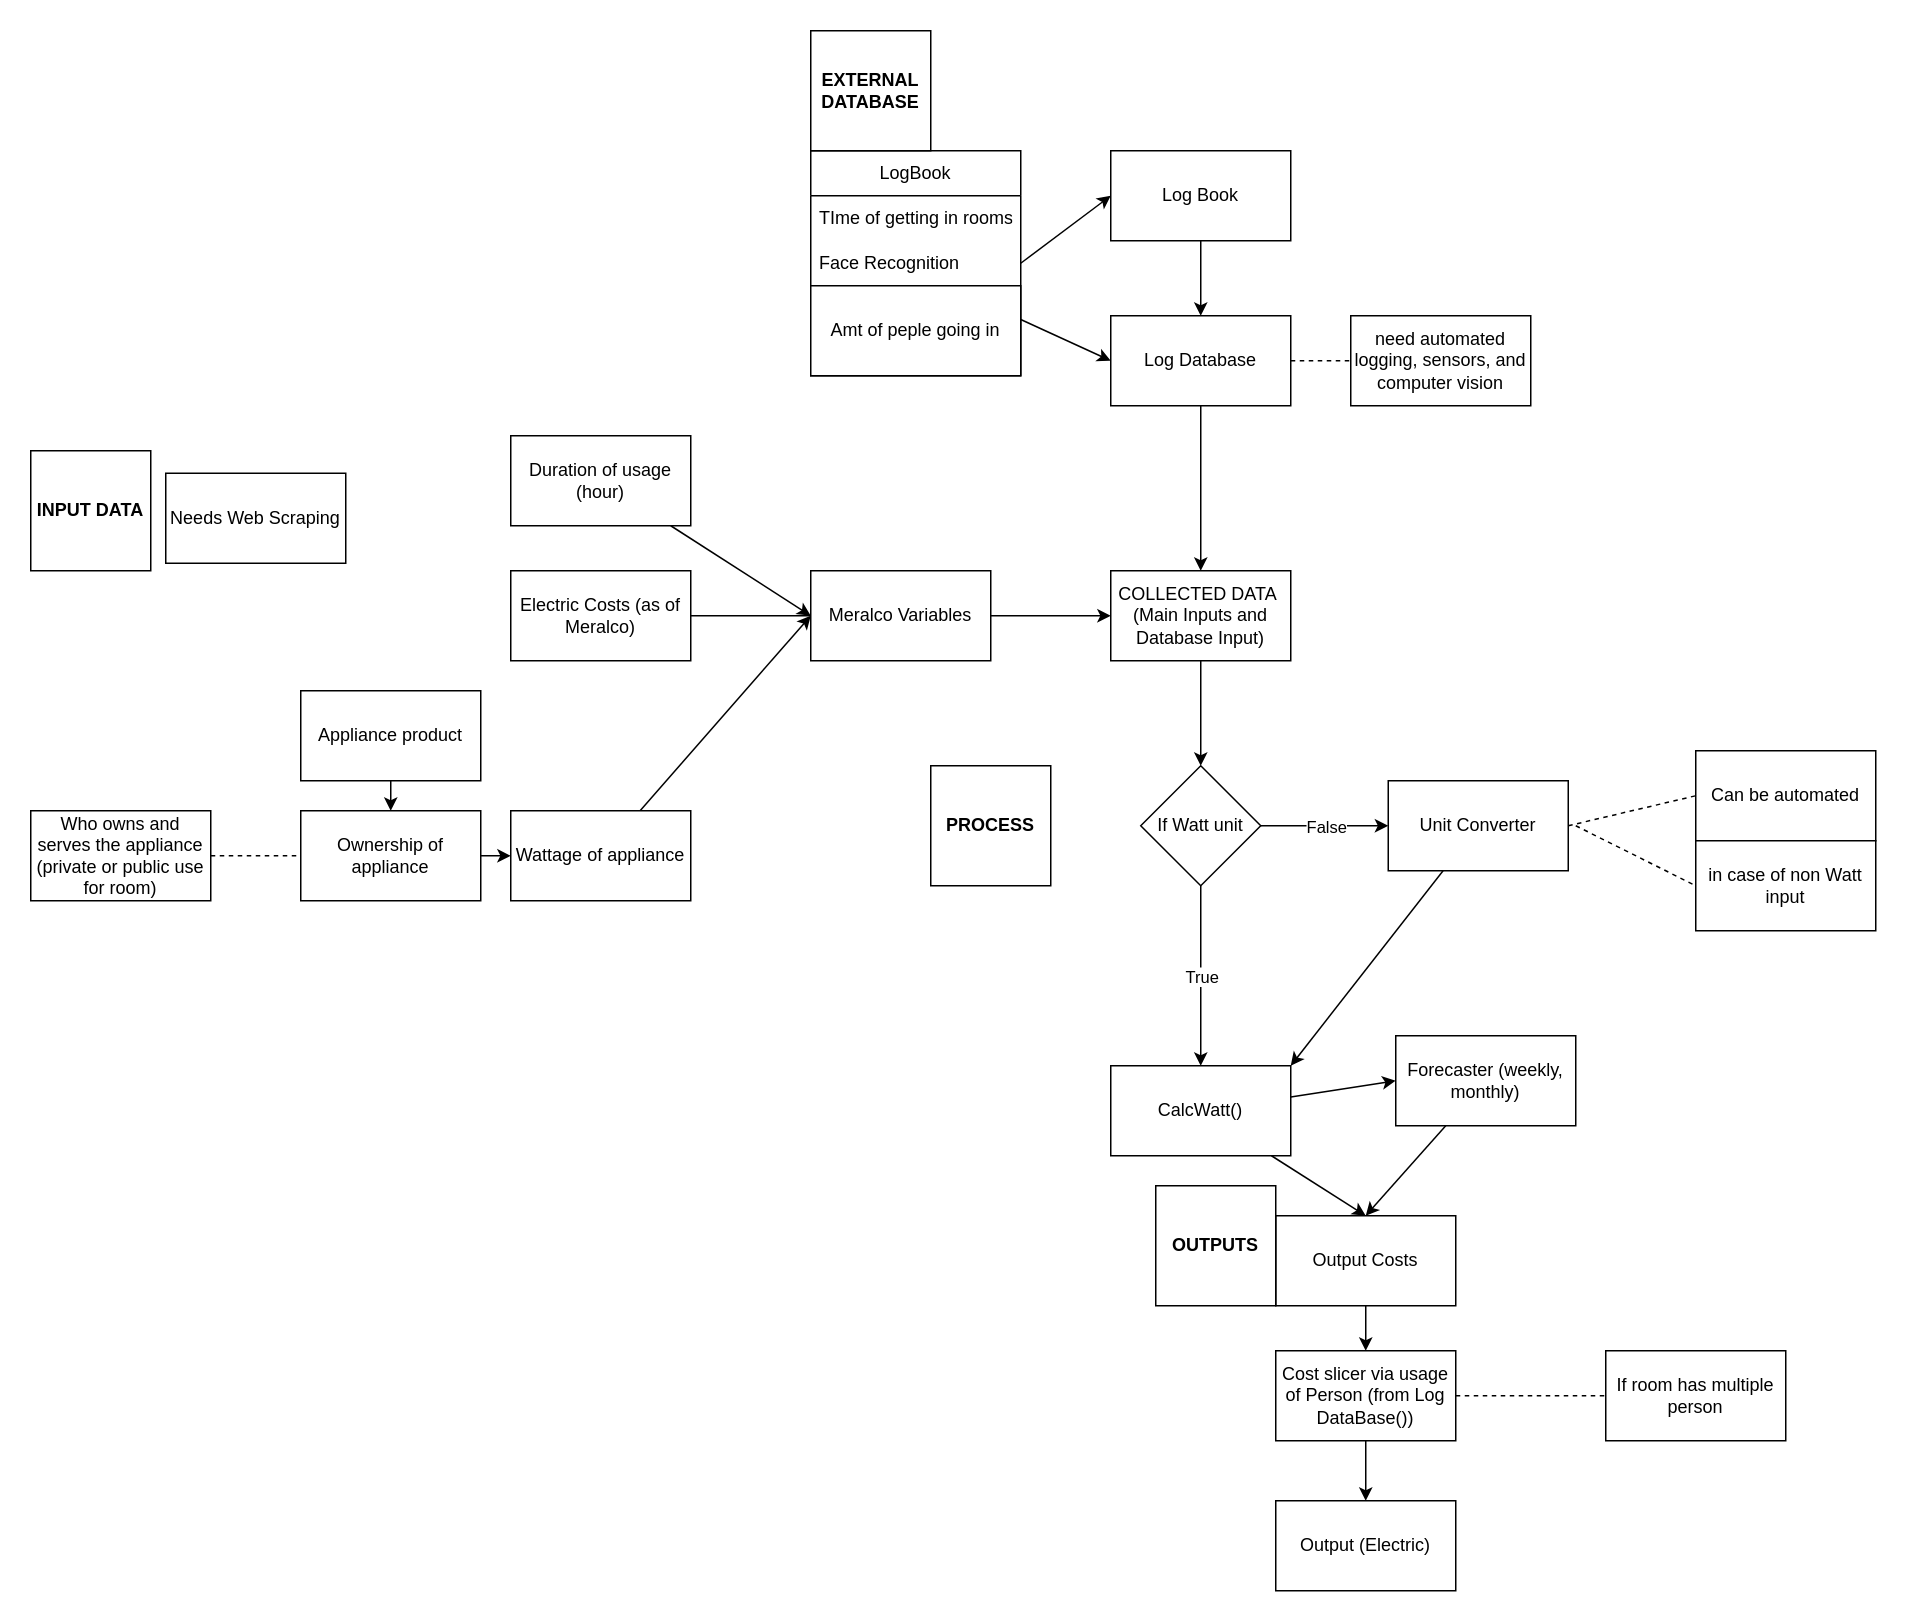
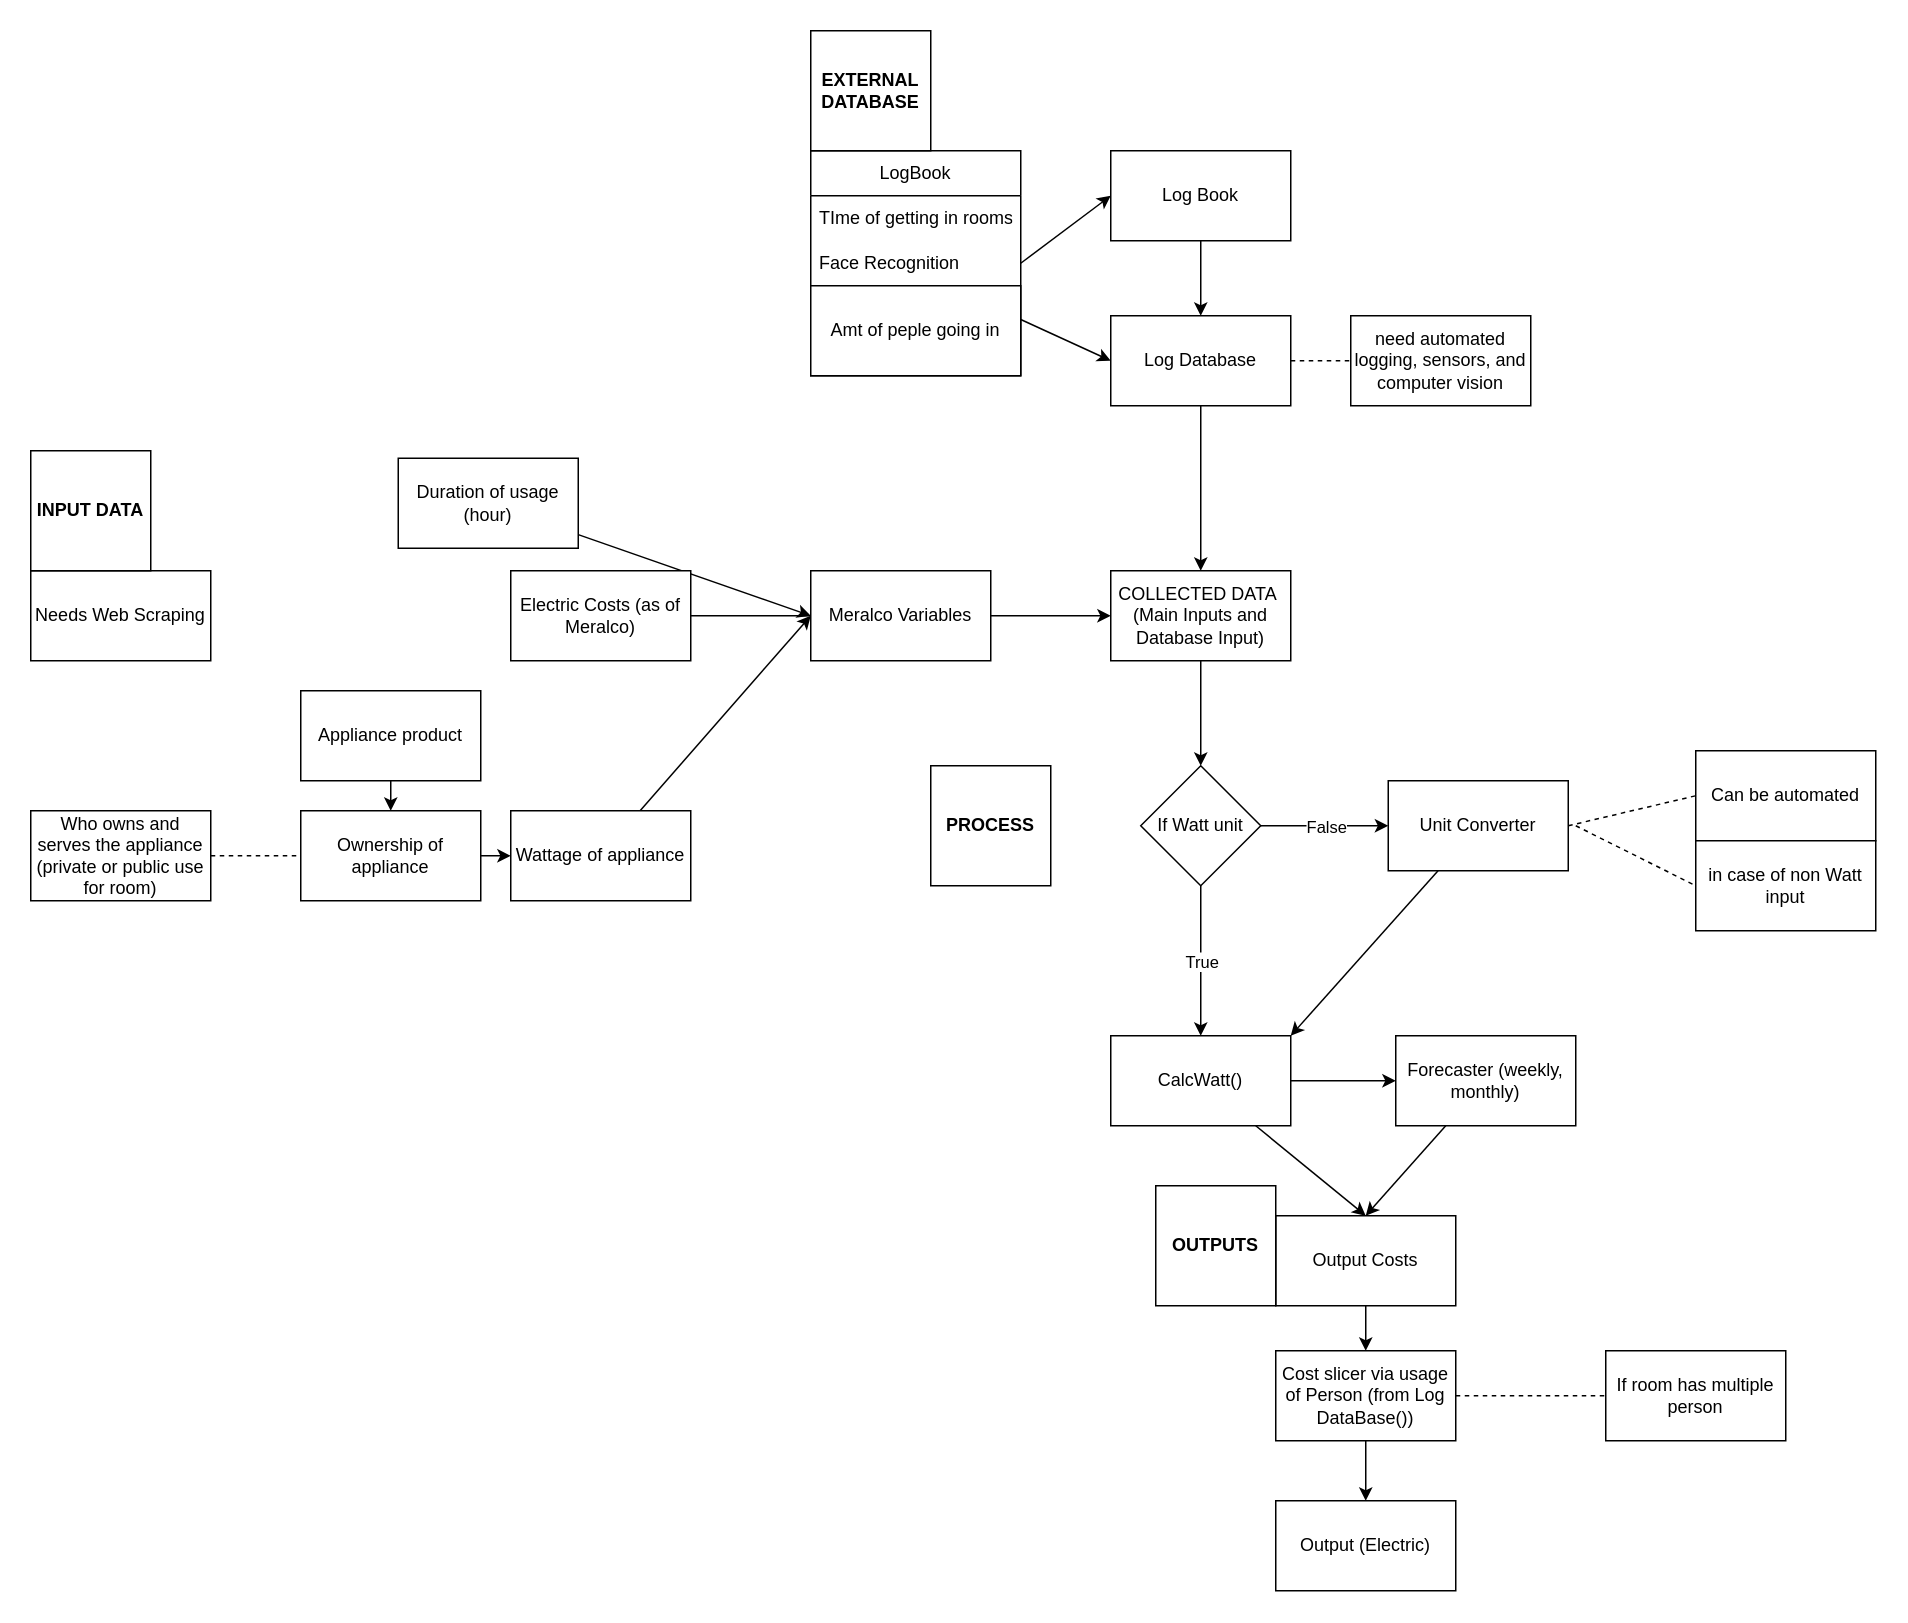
node "Duration of usage (hour)": moved (601, 481) -> (488, 503)
node "Needs Web Scraping": moved (256, 518) -> (121, 616)
node "CalcWatt()": moved (1201, 1111) -> (1201, 1081)
